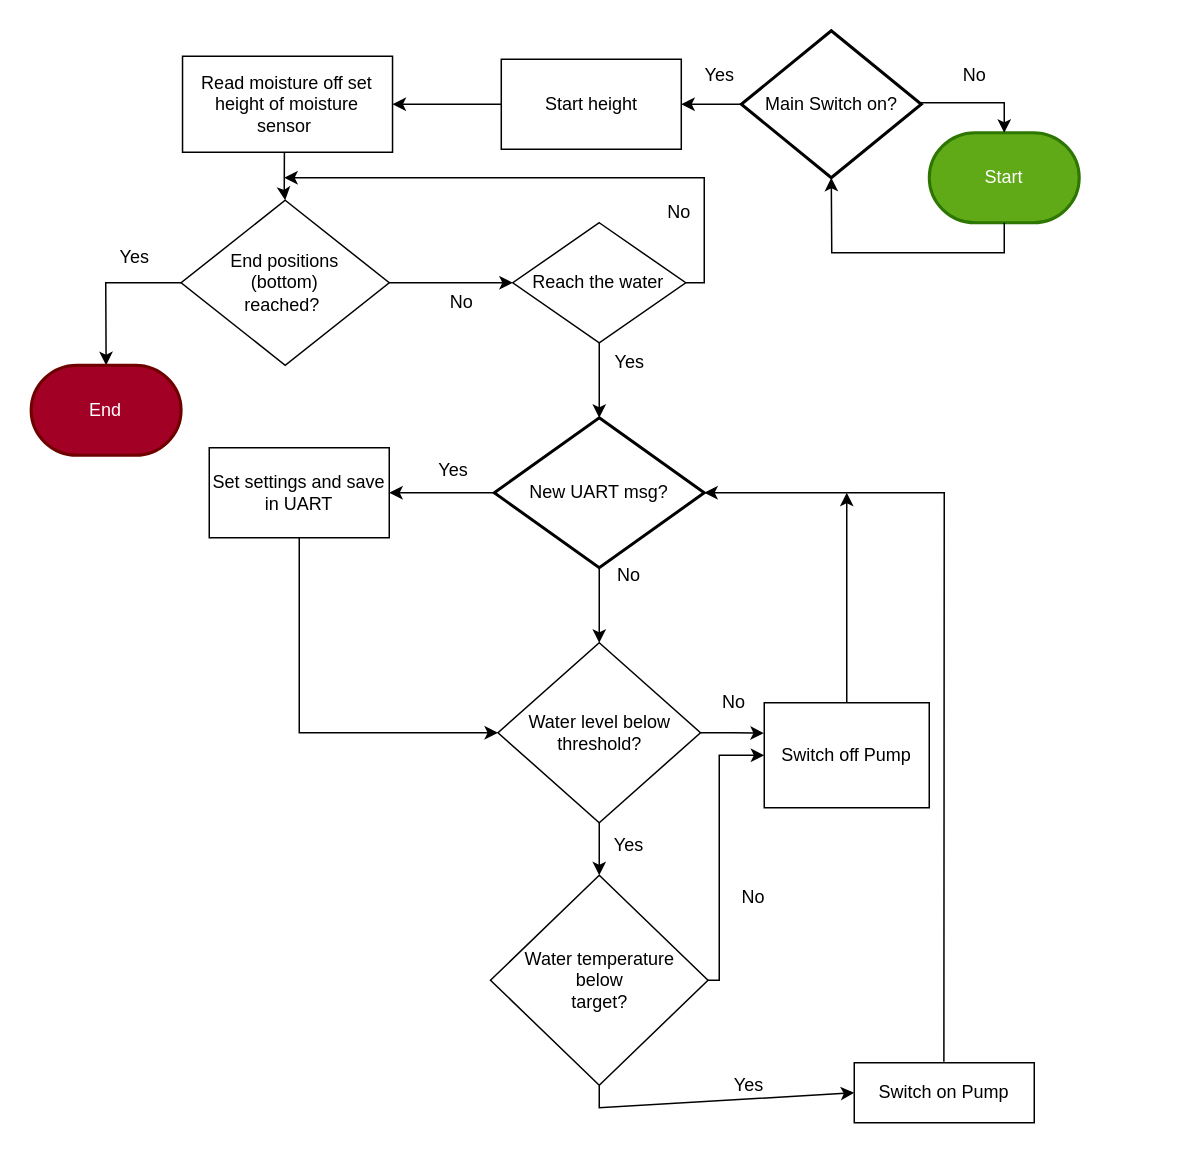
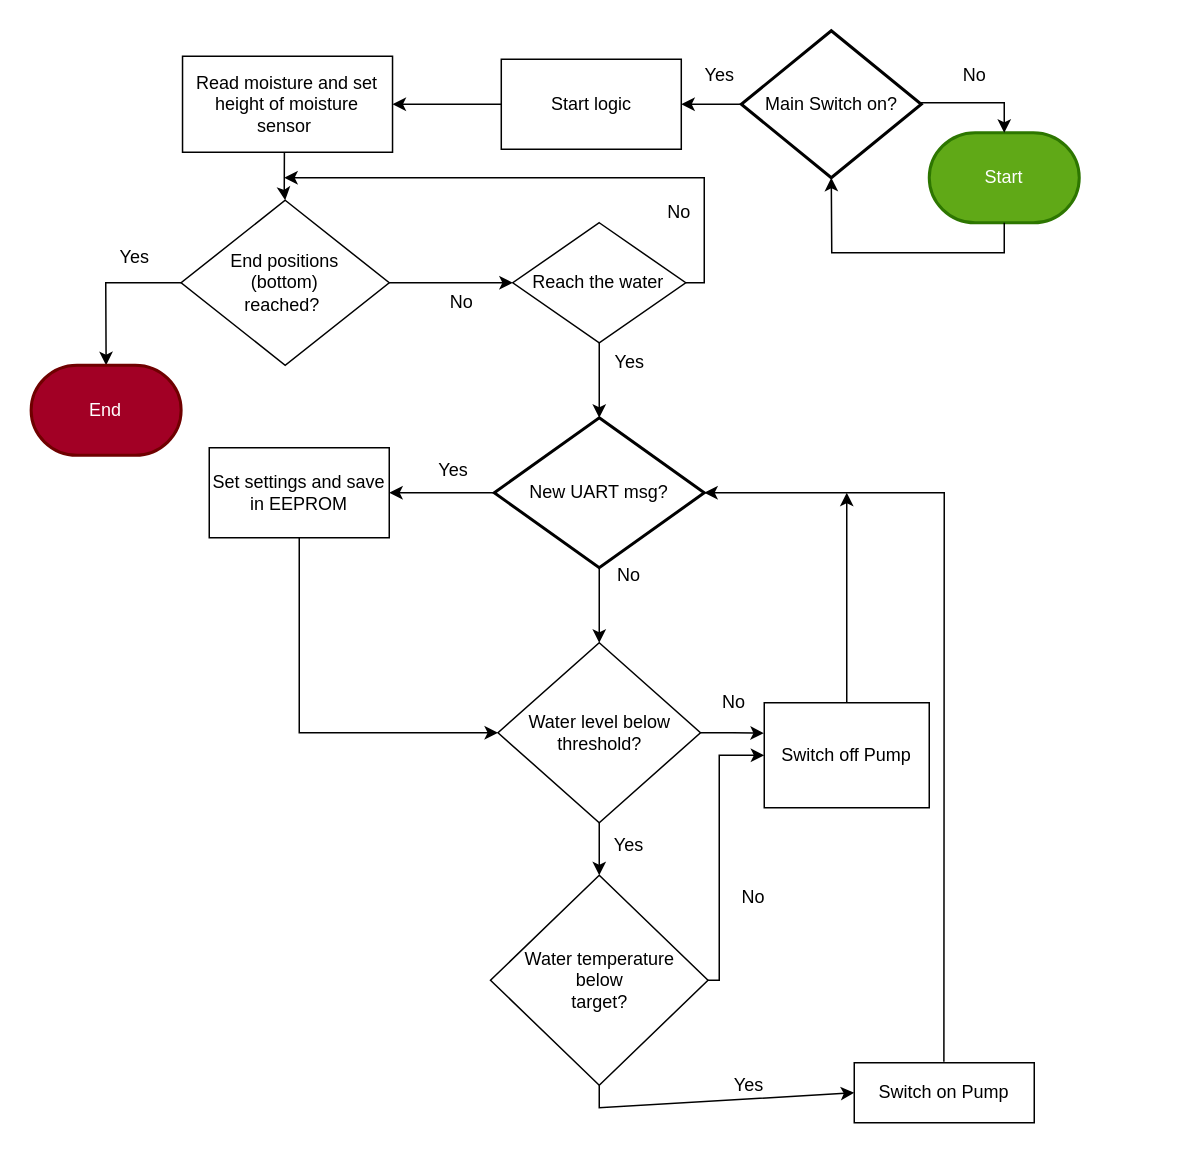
node "Read moisture off set height of moisture sensor": label "Read moisture off set height of moisture sensor" -> "Read moisture and set height of moisture sensor"
node "Start height": label "Start height" -> "Start logic"
node "Set settings and save in UART": label "Set settings and save in UART" -> "Set settings and save in EEPROM"
